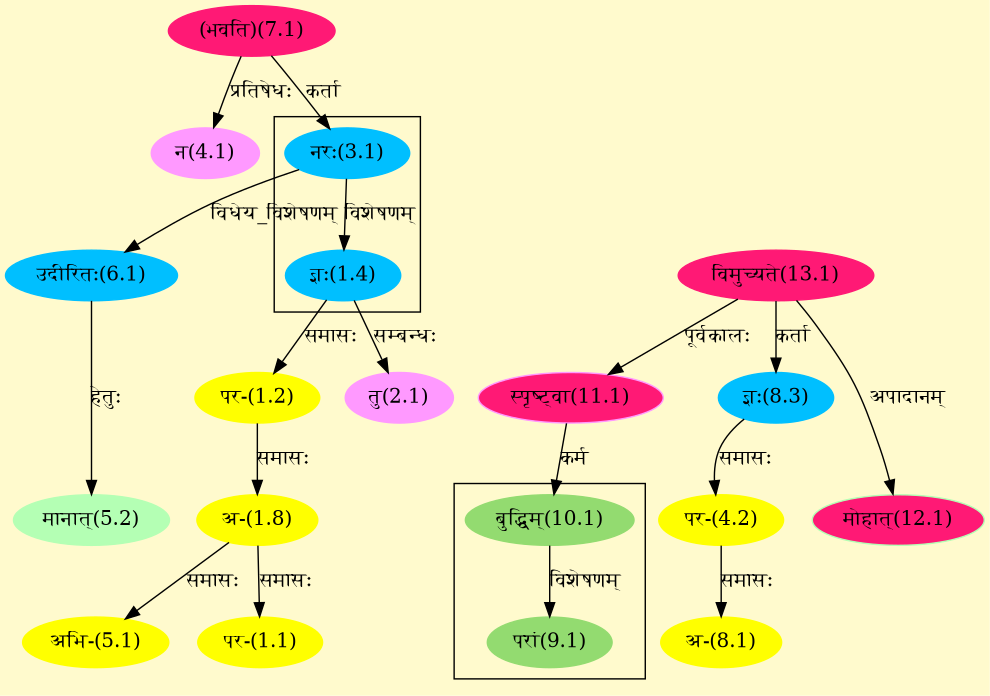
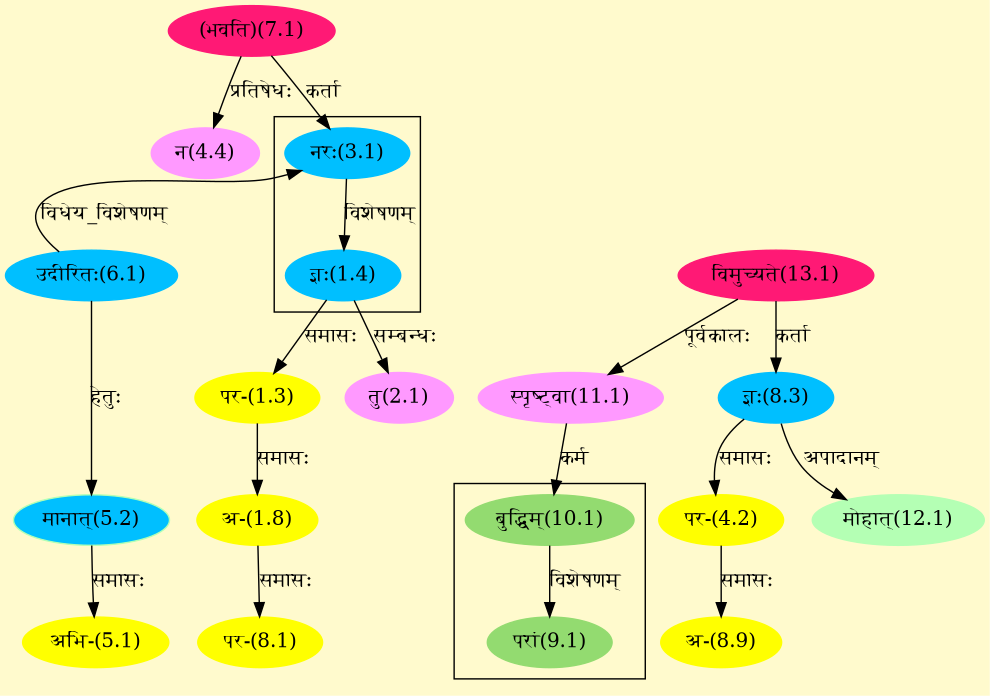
node "न(4.1)": label "न(4.1)" -> "न(4.4)"
edge "नरः(3.1)" -> "उदीरितः(6.1)": reversed
edge "विमुच्यते(13.1)" -> "मोहात्(12.1)": now "ज्ञः(8.3)" -> "मोहात्(12.1)"
node "पर-(1.2)": label "पर-(1.2)" -> "पर-(1.3)"
node "स्पृष्ट्वा(11.1)": fillcolor #ff1975 -> #ff99ff
node "मानात्(5.2)": fillcolor #b4ffb4 -> #00bfff
node "मोहात्(12.1)": fillcolor #ff1975 -> #b4ffb4
edge "अ-(1.8)" -> "अभि-(5.1)": now "मानात्(5.2)" -> "अभि-(5.1)"
node "पर-(1.1)": label "पर-(1.1)" -> "पर-(8.1)"
node "अ-(8.1)": label "अ-(8.1)" -> "अ-(8.9)"
